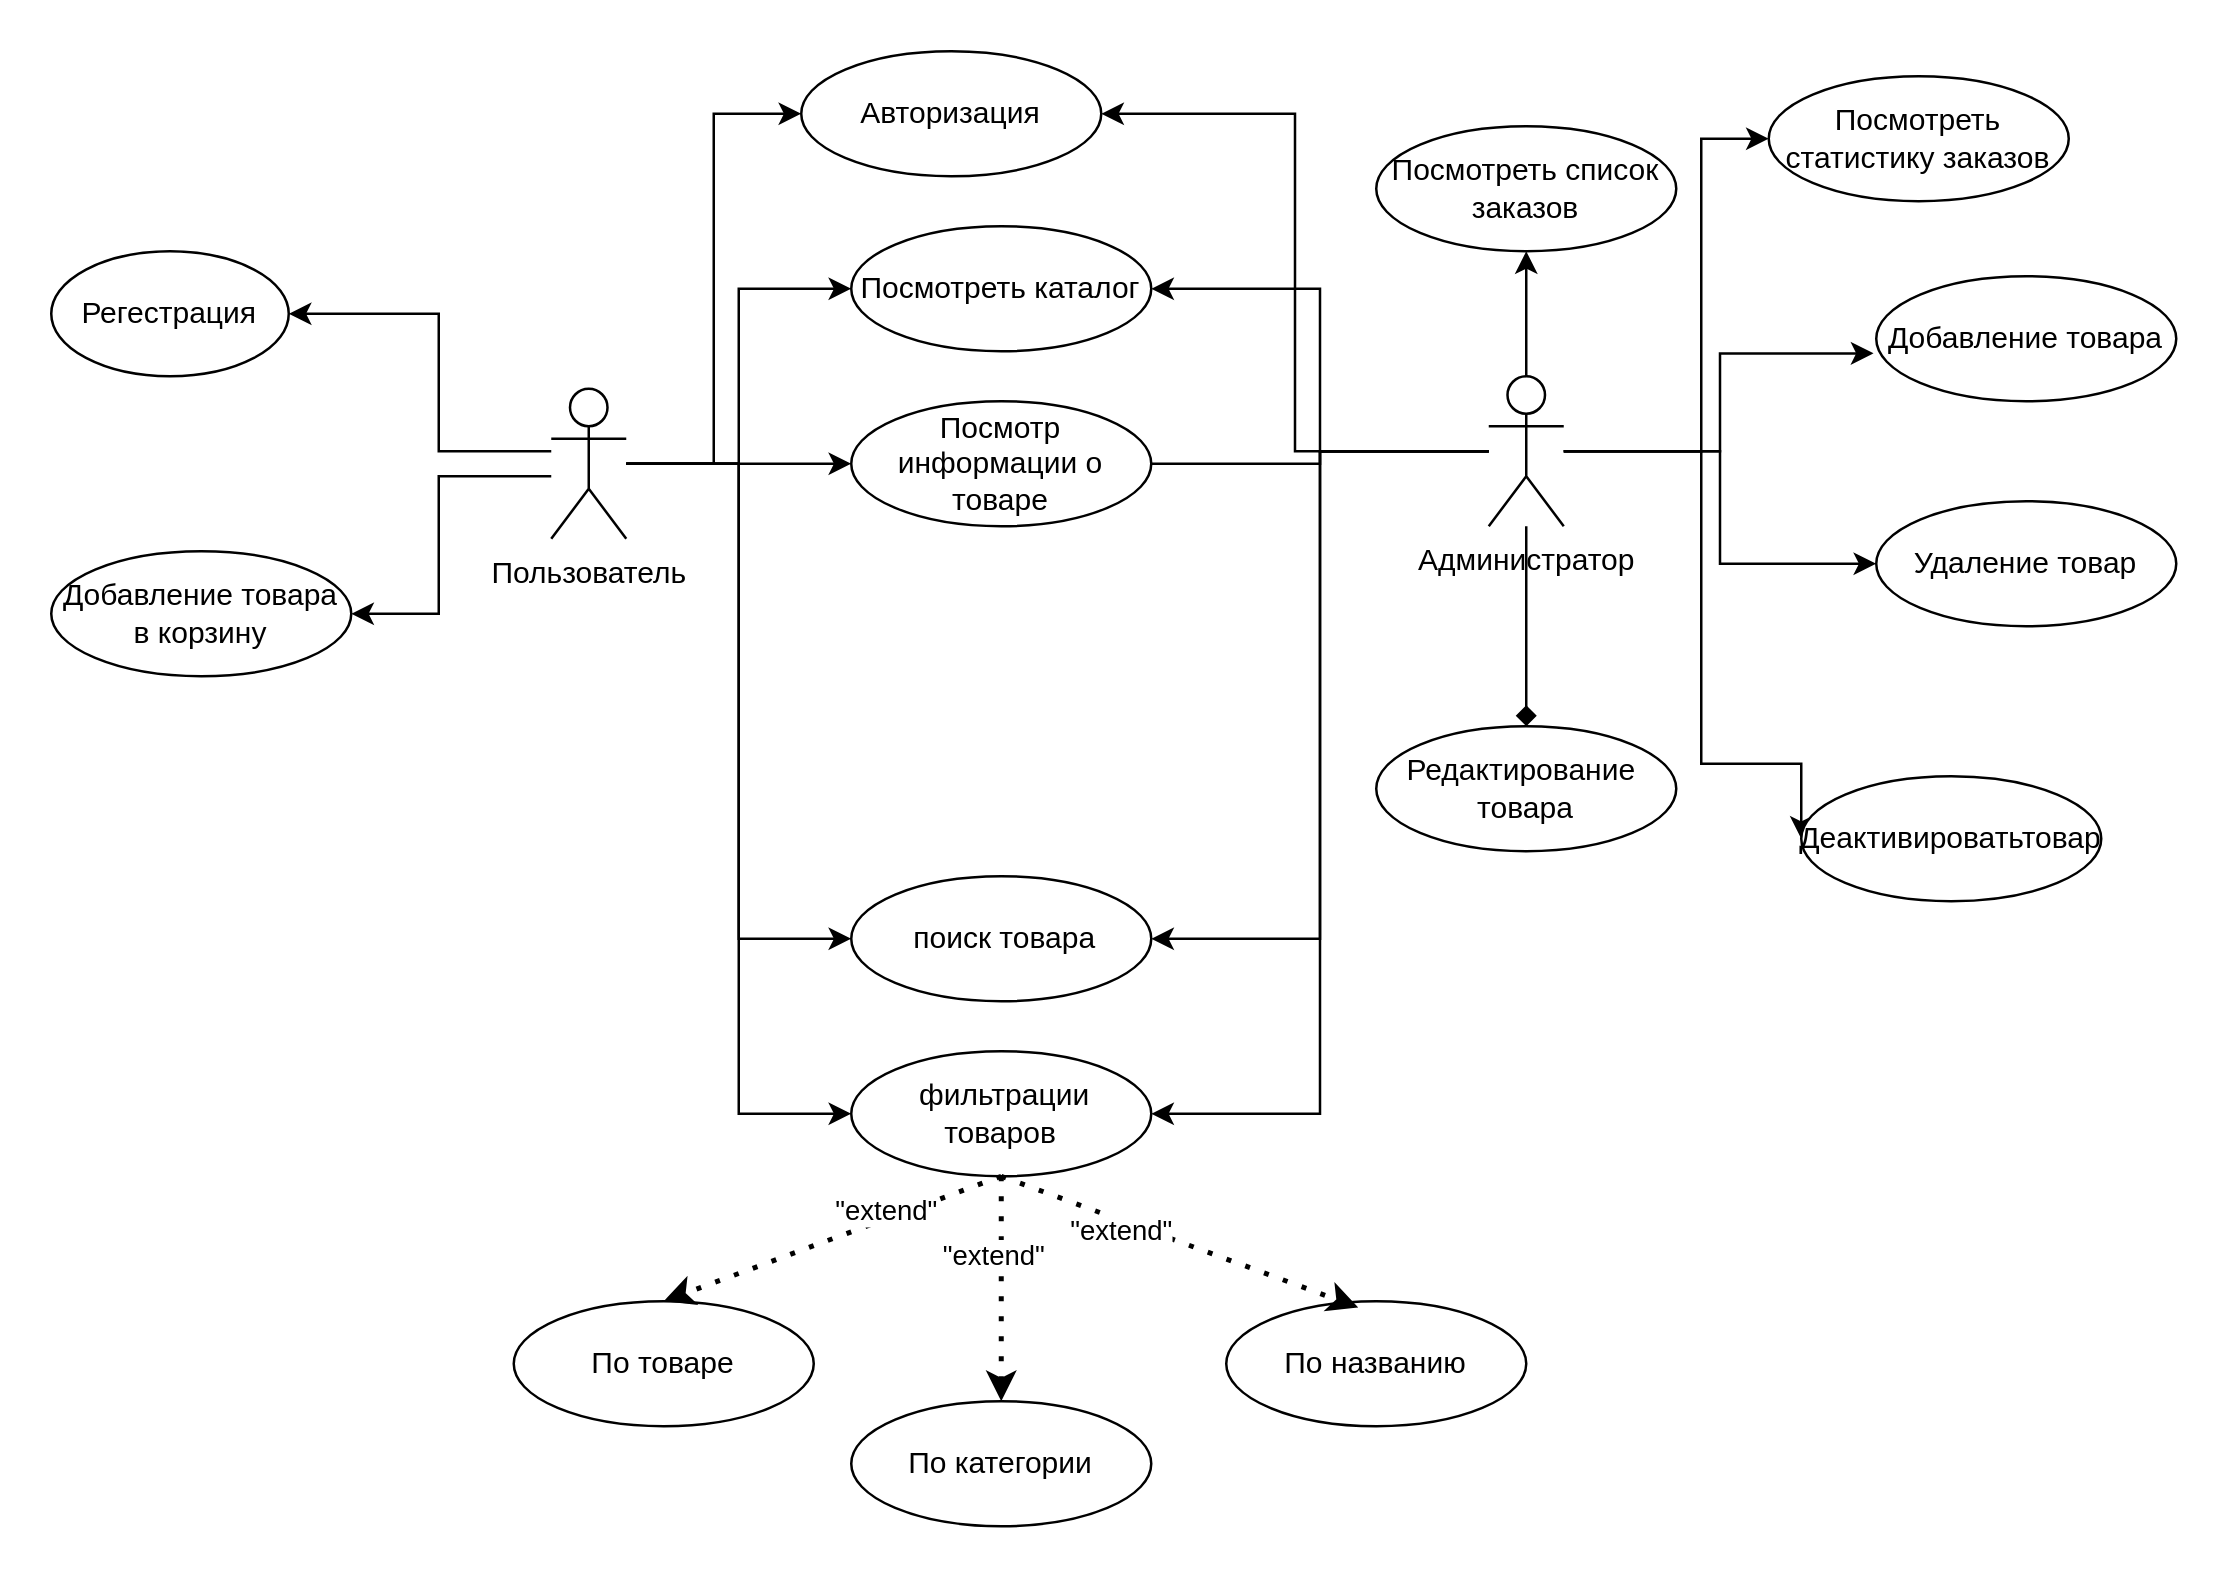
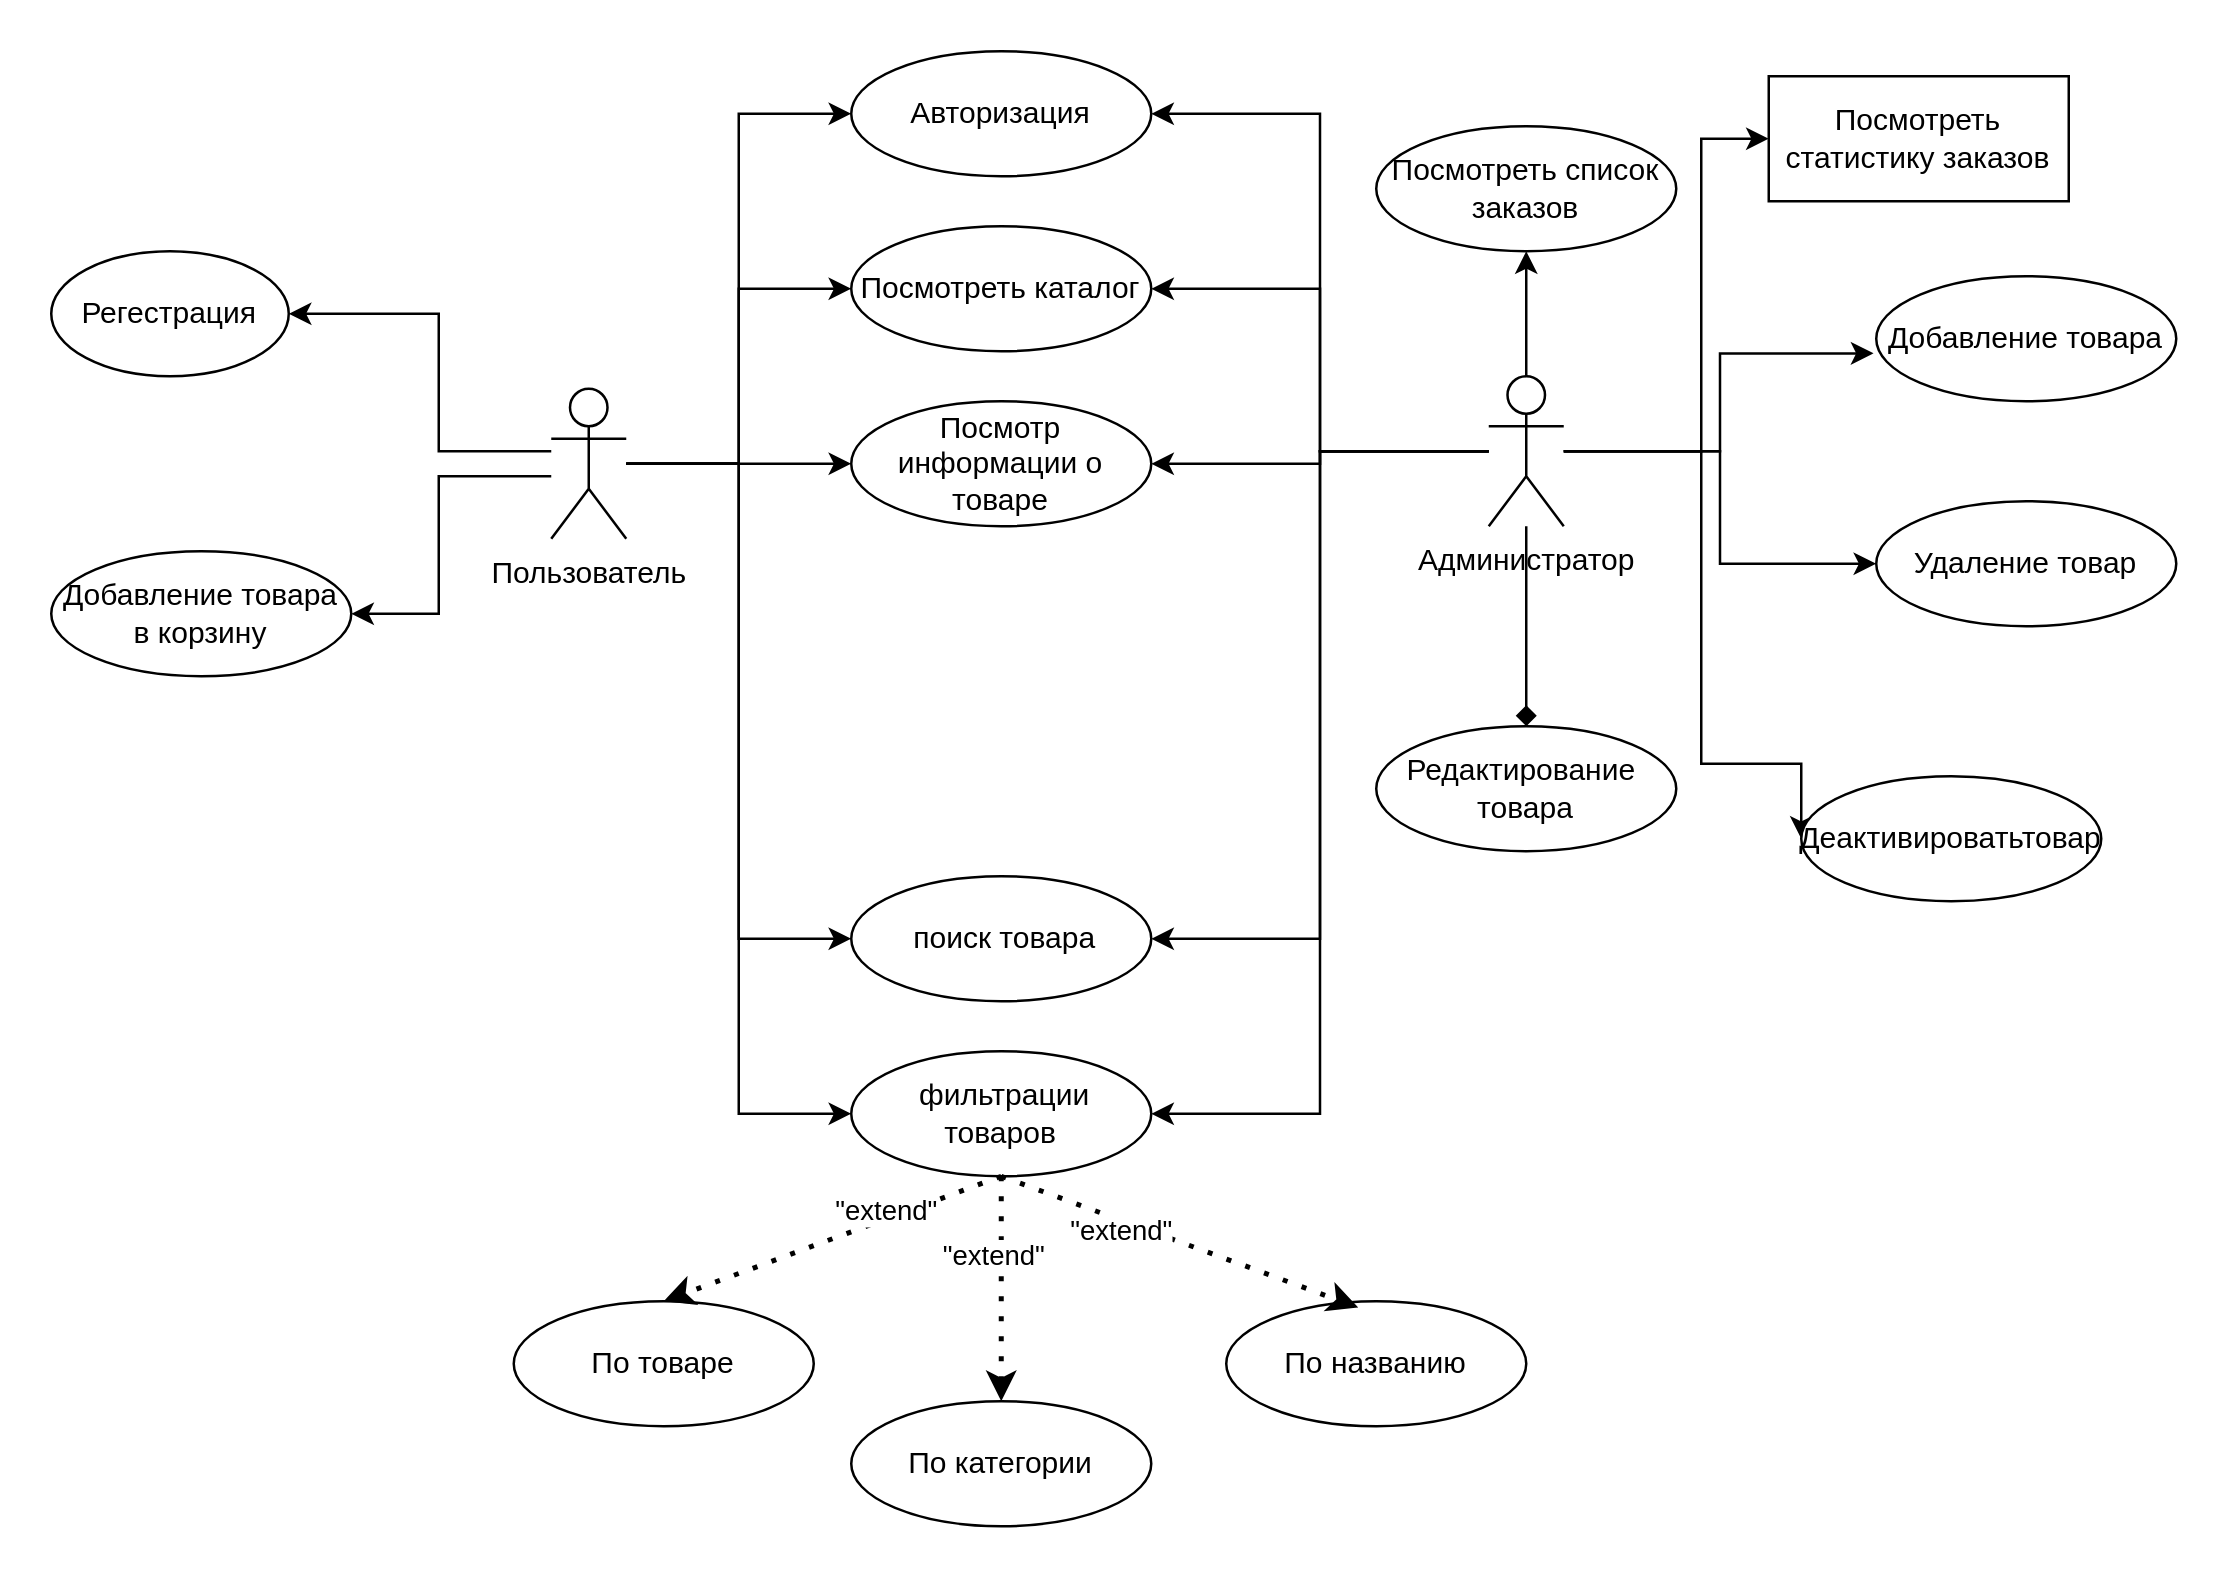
node "Авторизация": moved (951, 114) -> (1001, 114)
node "Посмотреть статистику заказов": shape ellipse -> rectangle
edge "Администратор" -- "Посмотр информации о товаре": arrowhead none -> classic
